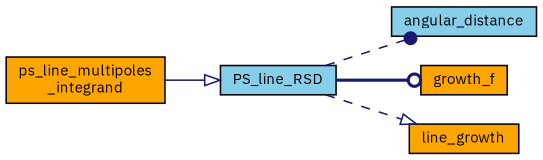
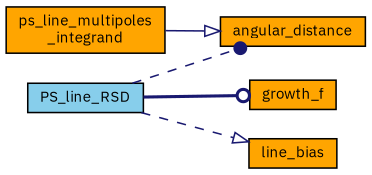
node "angular_distance": fillcolor skyblue -> orange
edge "ps_line_multipoles _integrand" -> "PS_line_RSD": now "ps_line_multipoles _integrand" -> "angular_distance"
node "line_growth": label "line_growth" -> "line_bias"
